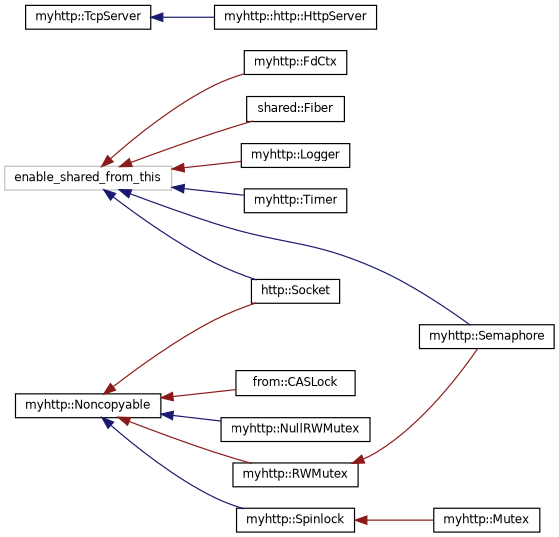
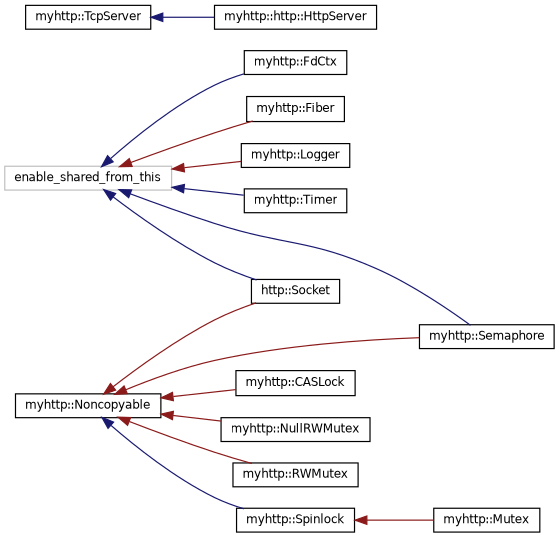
node "shared::Fiber": label "shared::Fiber" -> "myhttp::Fiber"
edge "myhttp::FdCtx" -> "enable_shared_from_this": color firebrick4 -> midnightblue
node "from::CASLock": label "from::CASLock" -> "myhttp::CASLock"
edge "myhttp::Semaphore" -> "myhttp::RWMutex": now "myhttp::Semaphore" -> "myhttp::Noncopyable"
edge "myhttp::NullRWMutex" -> "myhttp::Noncopyable": color midnightblue -> firebrick4
